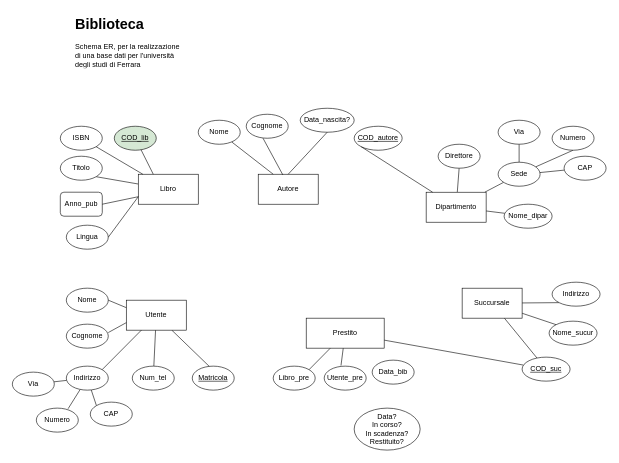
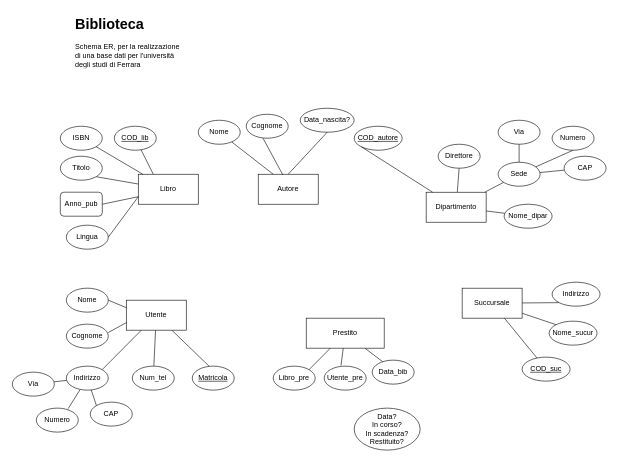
node "COD_lib": fillcolor #d5e8d4 -> #ffffff
edge "Prestito" -- "COD_suc": now "Prestito" -- "Data_bib"
